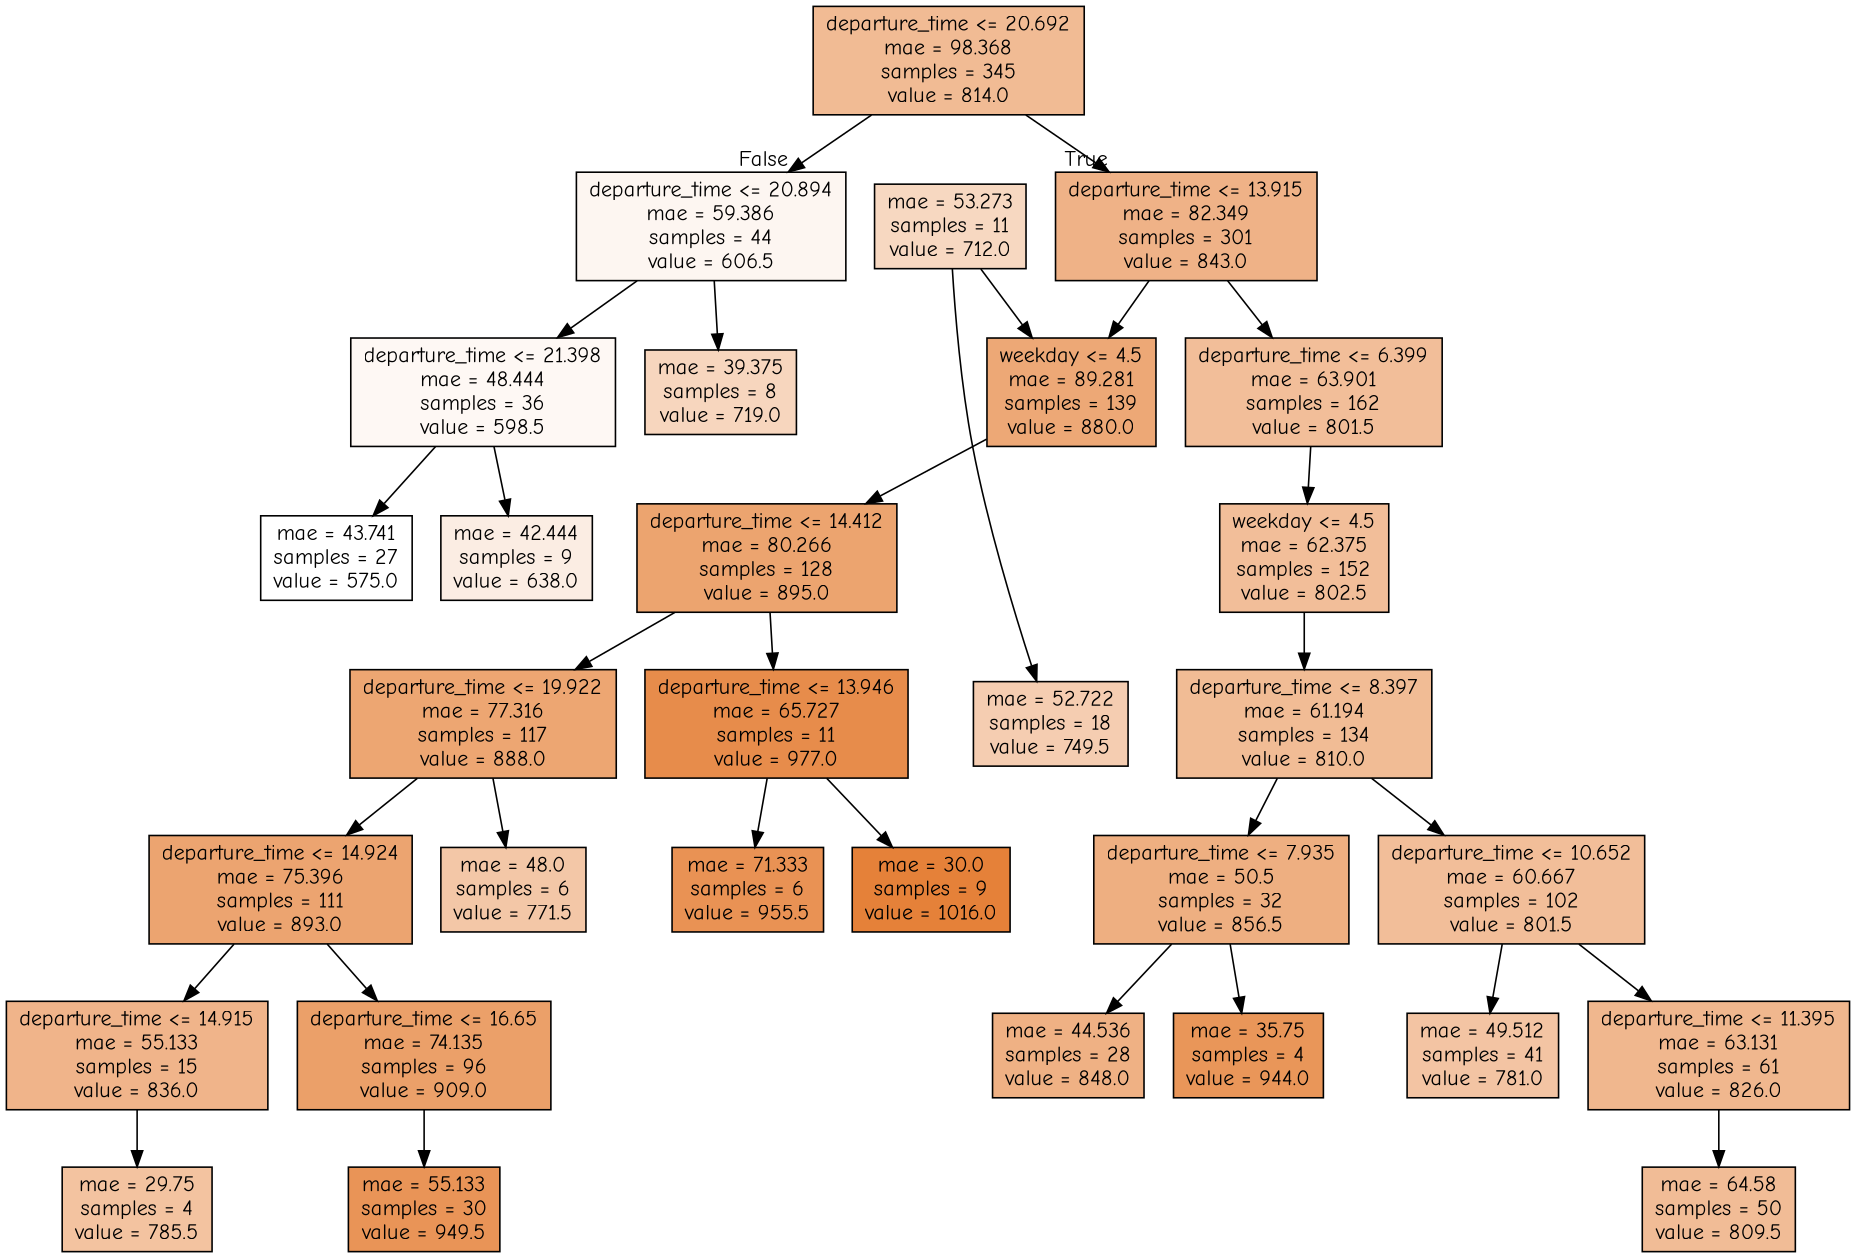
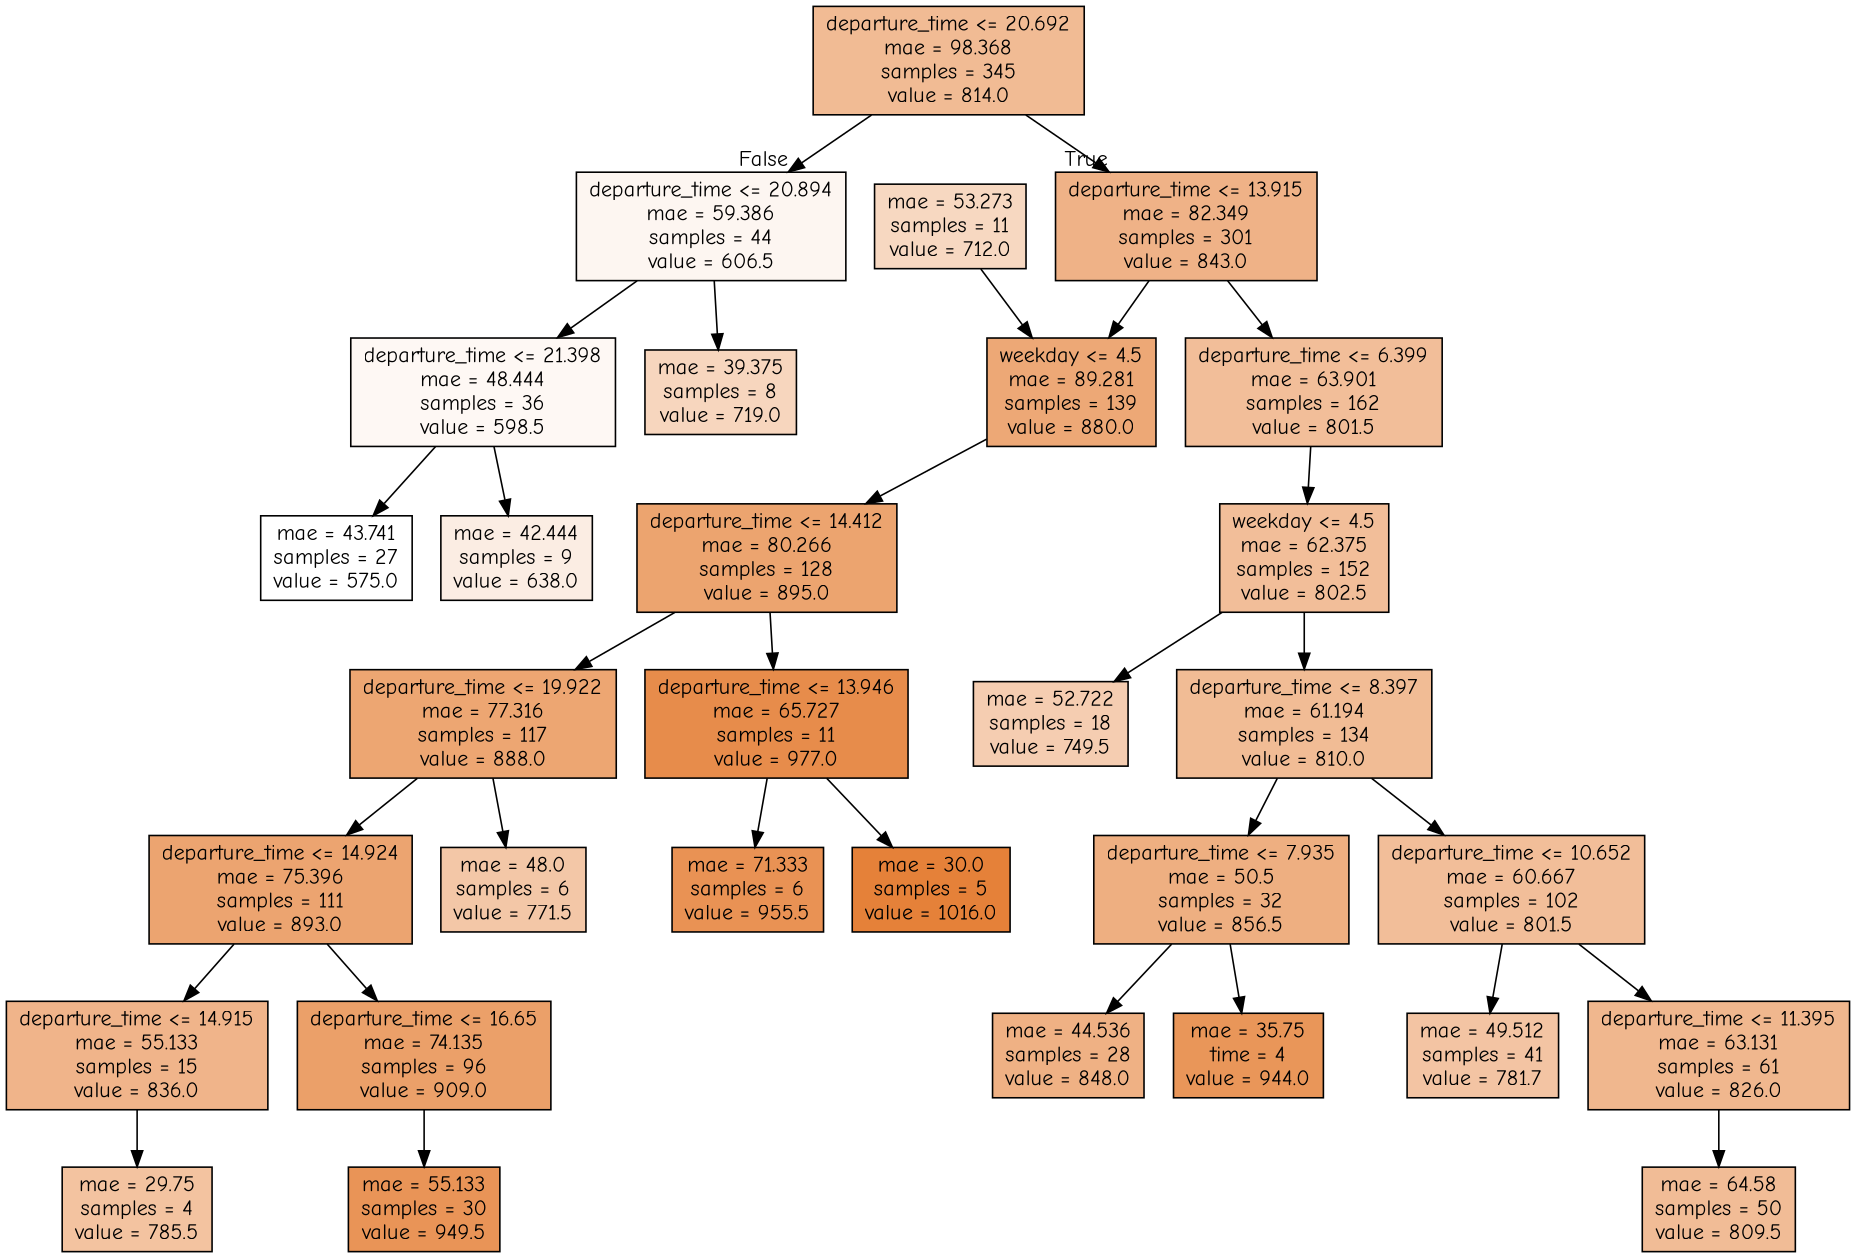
edge "mae = 53.273 samples = 11 value = 712.0" -> "mae = 52.722 samples = 18 value = 749.5": now "weekday <= 4.5 mae = 62.375 samples = 152 value = 802.5" -> "mae = 52.722 samples = 18 value = 749.5"
node "mae = 30.0 samples = 9 value = 1016.0": label "mae = 30.0 samples = 9 value = 1016.0" -> "mae = 30.0 samples = 5 value = 1016.0"
node "mae = 35.75 samples = 4 value = 944.0": label "mae = 35.75 samples = 4 value = 944.0" -> "mae = 35.75 time = 4 value = 944.0"
node "mae = 49.512 samples = 41 value = 781.0": label "mae = 49.512 samples = 41 value = 781.0" -> "mae = 49.512 samples = 41 value = 781.7"
